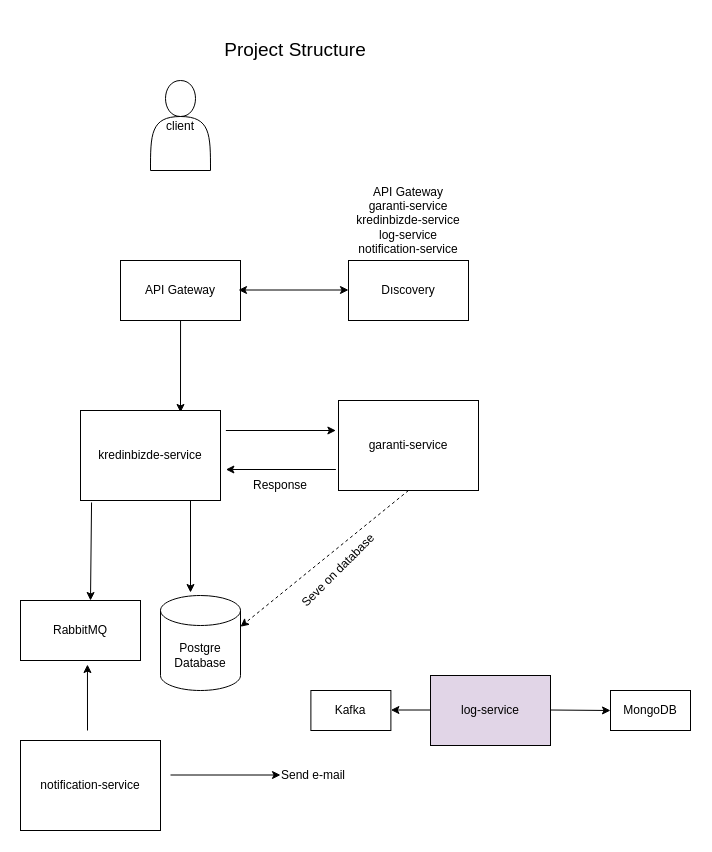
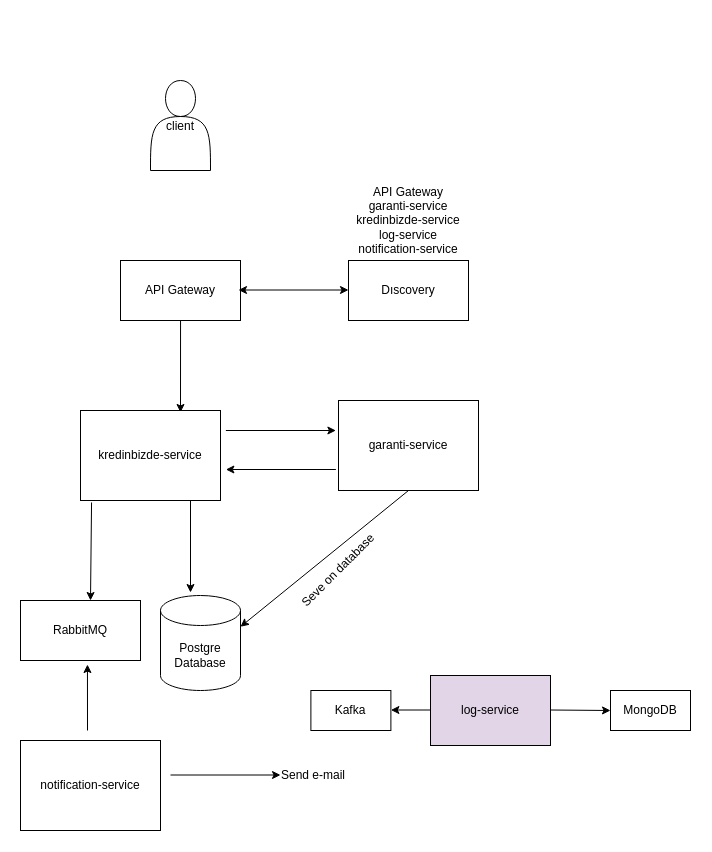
node "Project Structure": removed
node "Response": removed
edge "garanti-service" -> "Postgre Database": style dashed -> solid
